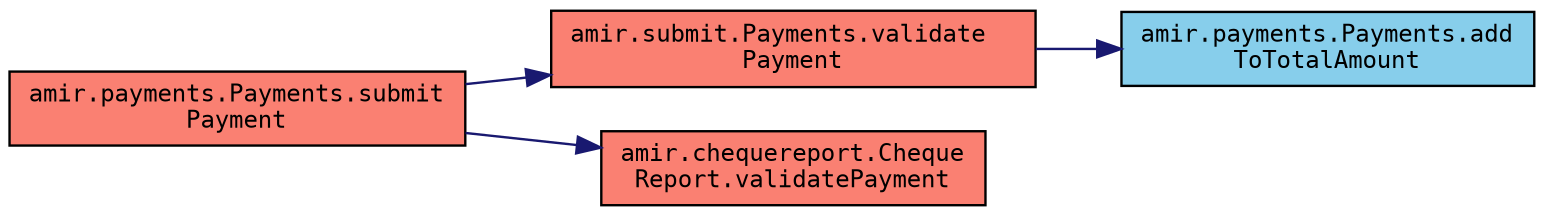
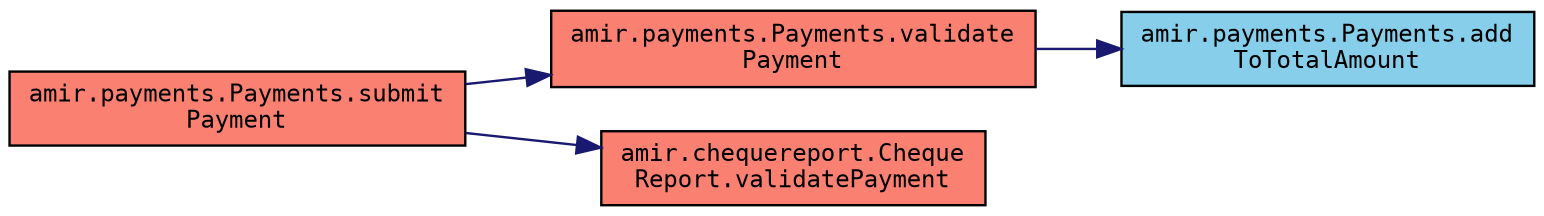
node "amir.submit.Payments.validate Payment": label "amir.submit.Payments.validate Payment" -> "amir.payments.Payments.validate Payment"
